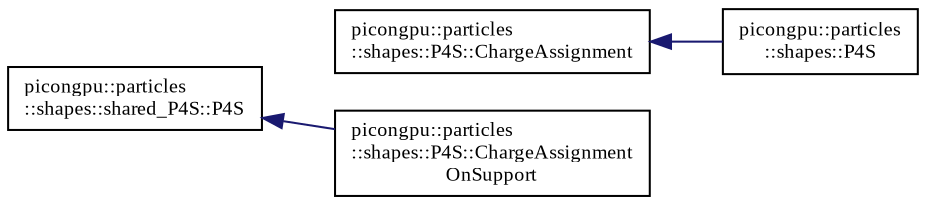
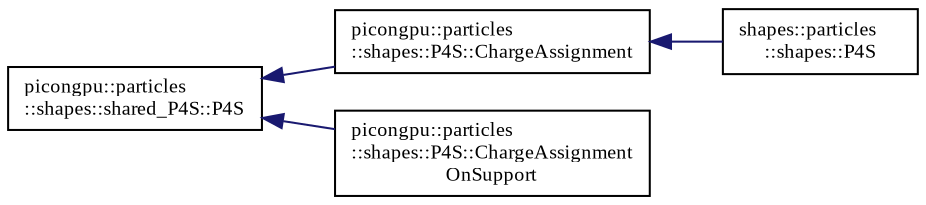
node "picongpu::particles ::shapes::P4S": label "picongpu::particles ::shapes::P4S" -> "shapes::particles ::shapes::P4S"
edge "picongpu::particles ::shapes::P4S::ChargeAssignment" -> "picongpu::particles ::shapes::shared_P4S::P4S": added
